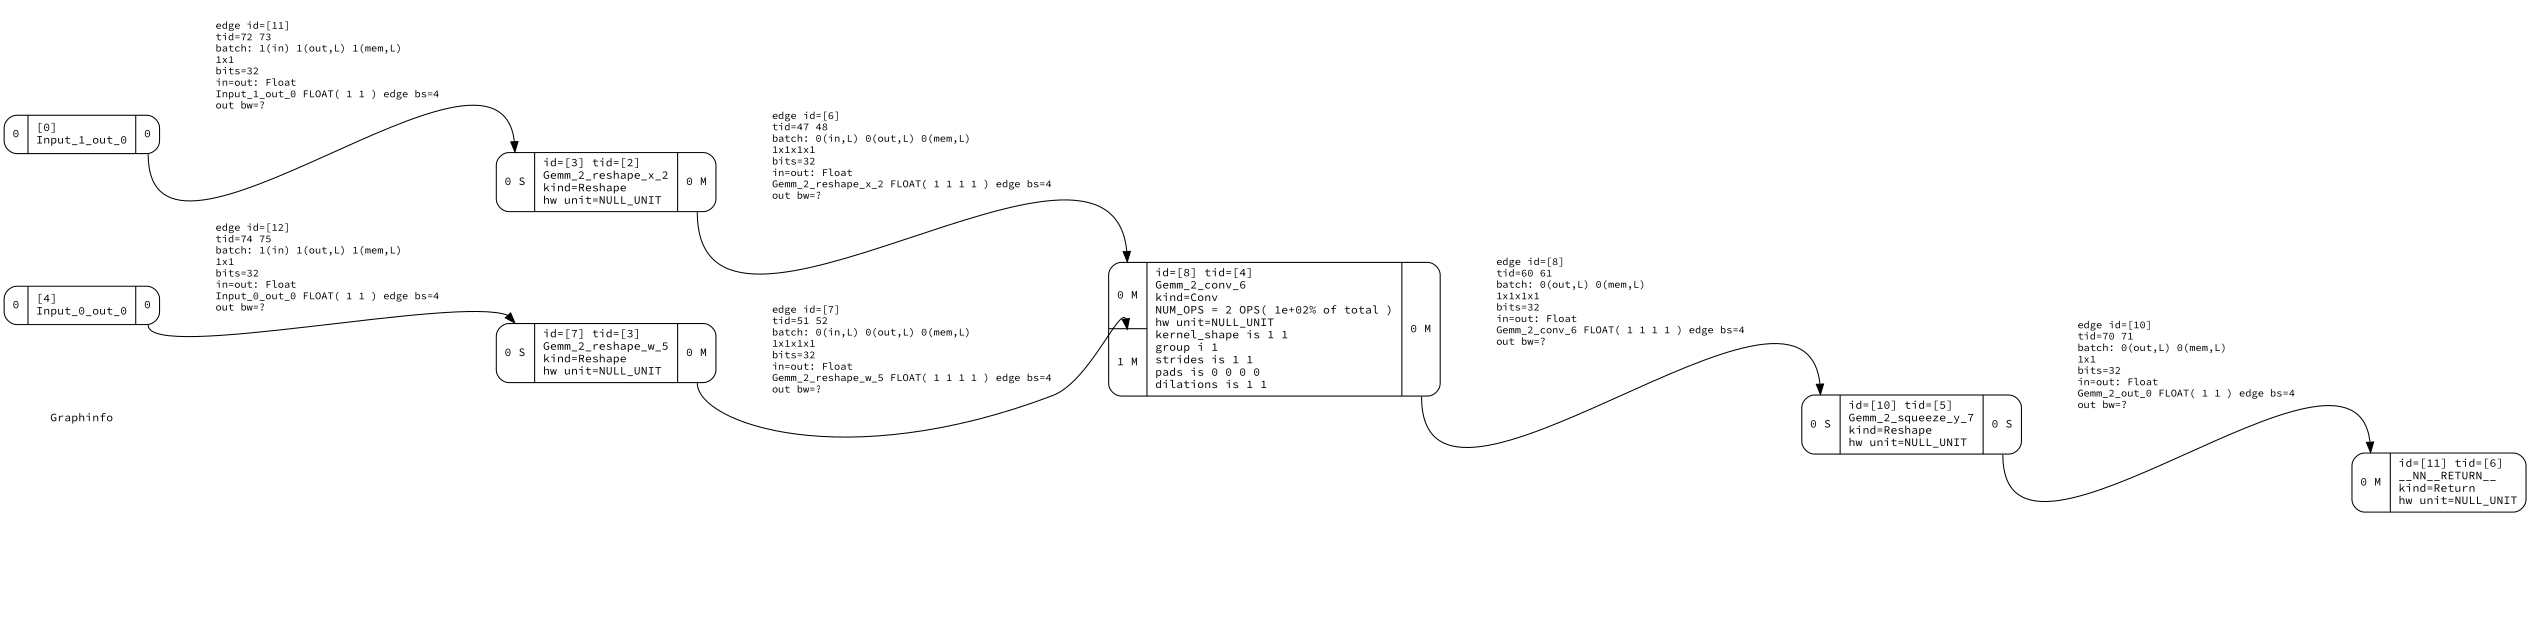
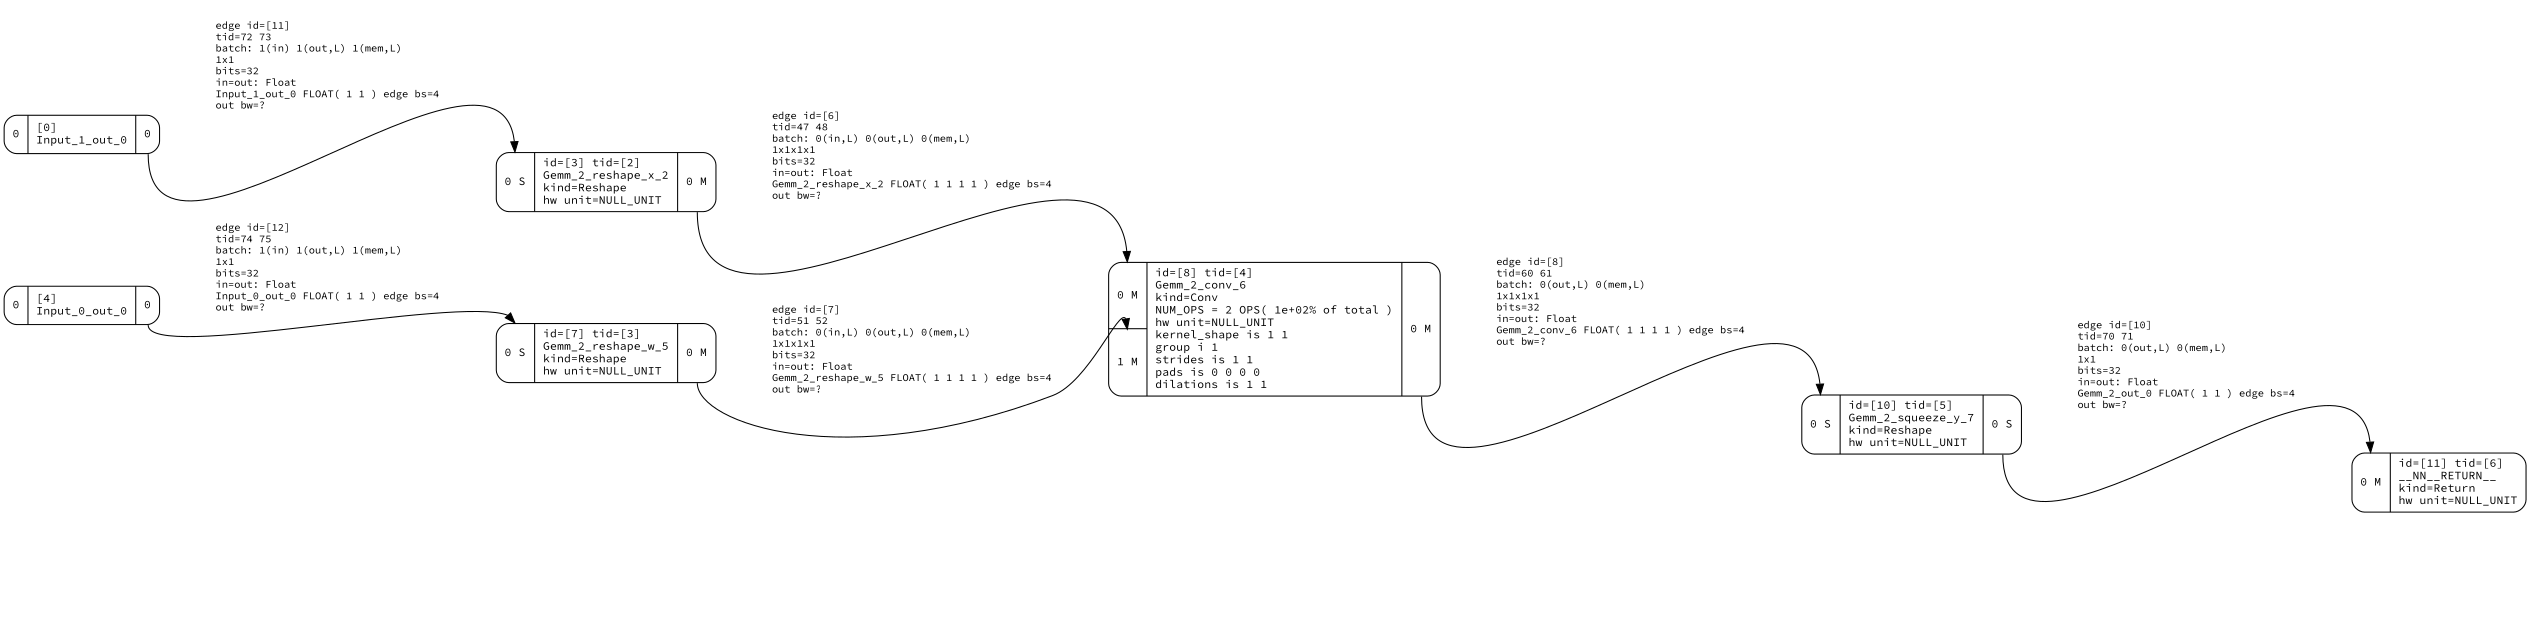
node "Graphinfo": removed
